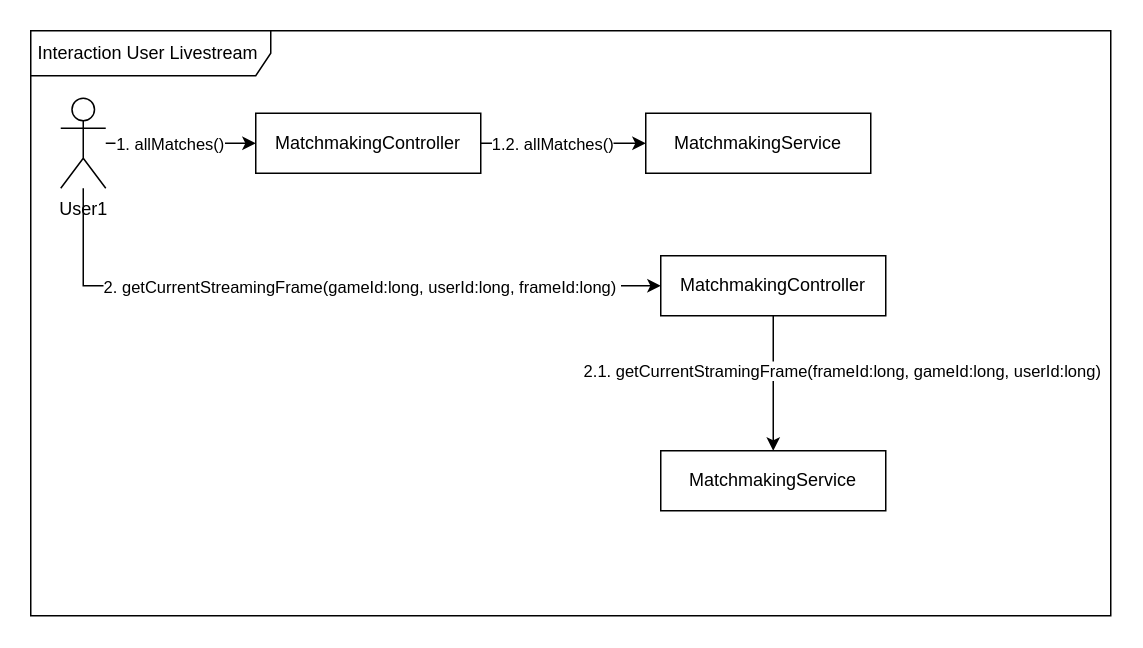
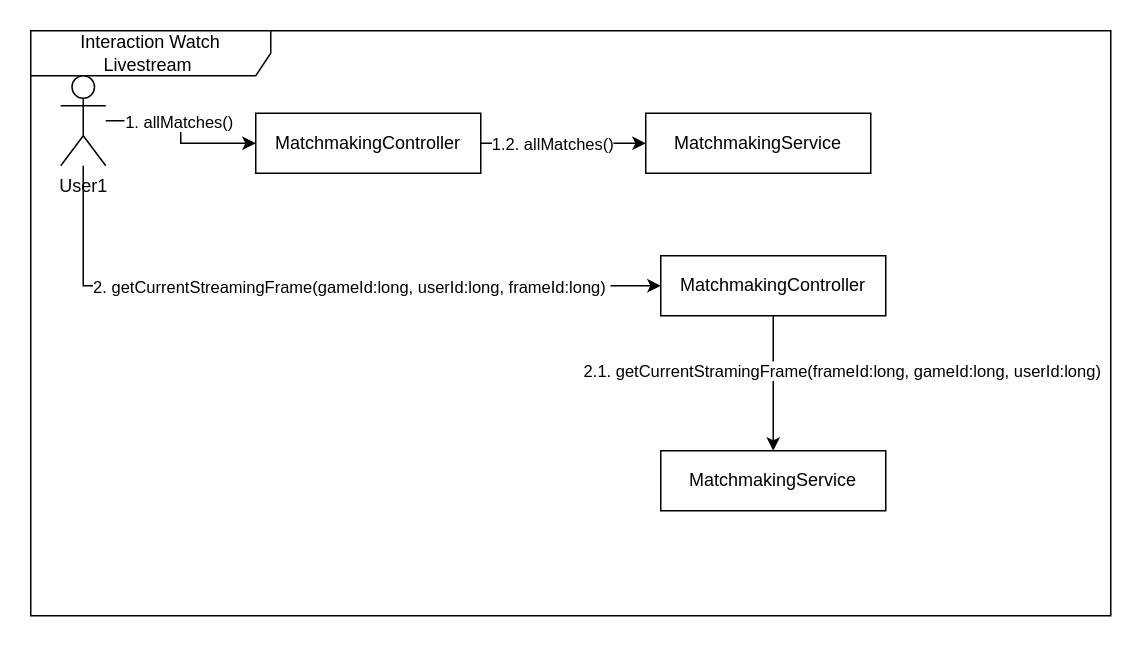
node "Interaction User Livestream": label "Interaction User Livestream" -> "Interaction Watch Livestream"
node "User1": moved (83, 143) -> (83, 121)
